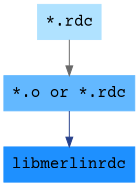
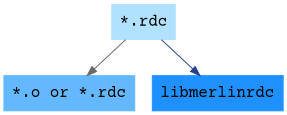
edge "*.o or *.rdc" -> "libmerlinrdc": now "*.rdc" -> "libmerlinrdc"
